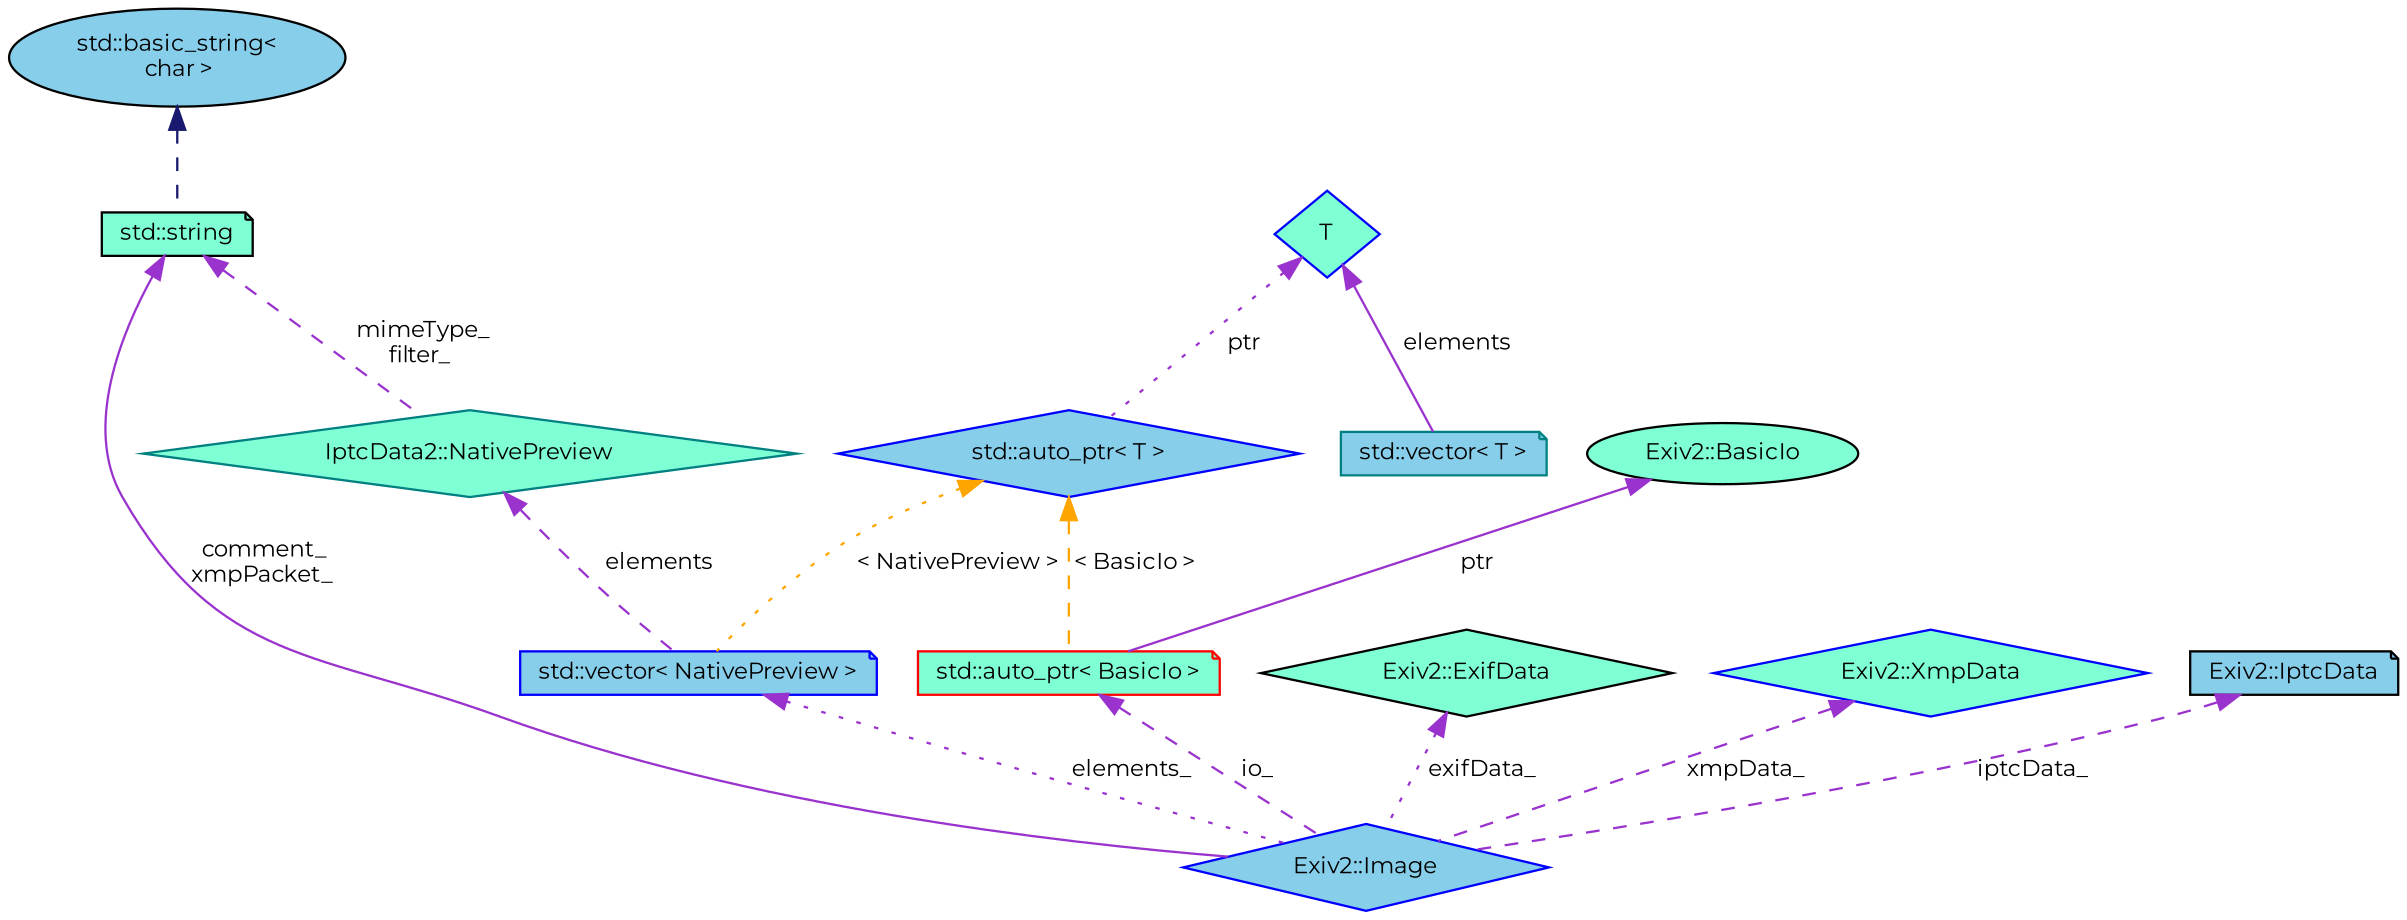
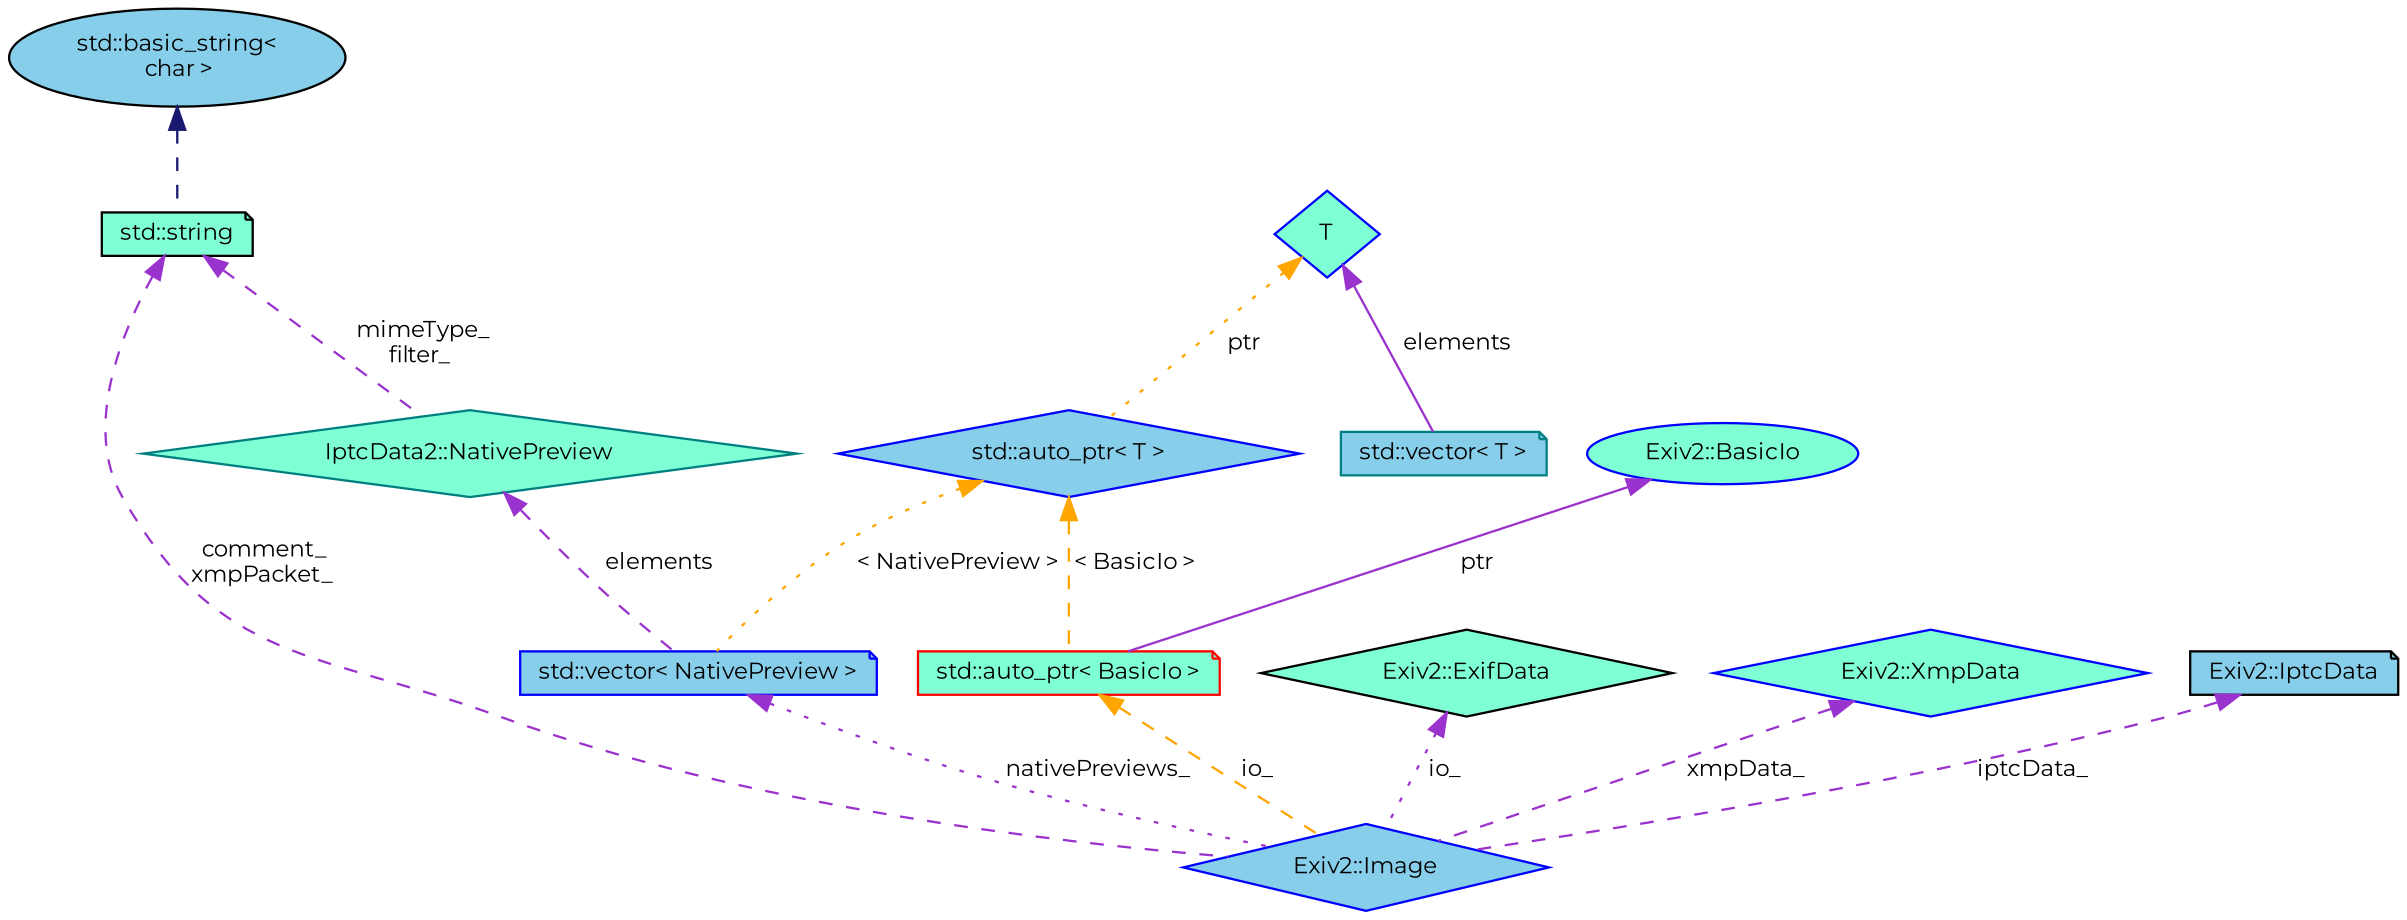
edge "std::auto_ptr< T >" -> "T": color darkorchid3 -> orange
node "Exiv2::BasicIo": color black -> blue
edge "Exiv2::Image" -> "std::string": style solid -> dashed
edge "Exiv2::Image" -> "std::vector< NativePreview >": label " elements_" -> " nativePreviews_"
edge "Exiv2::Image" -> "Exiv2::ExifData": label " exifData_" -> " io_"
edge "Exiv2::Image" -> "std::auto_ptr< BasicIo >": color darkorchid3 -> orange
